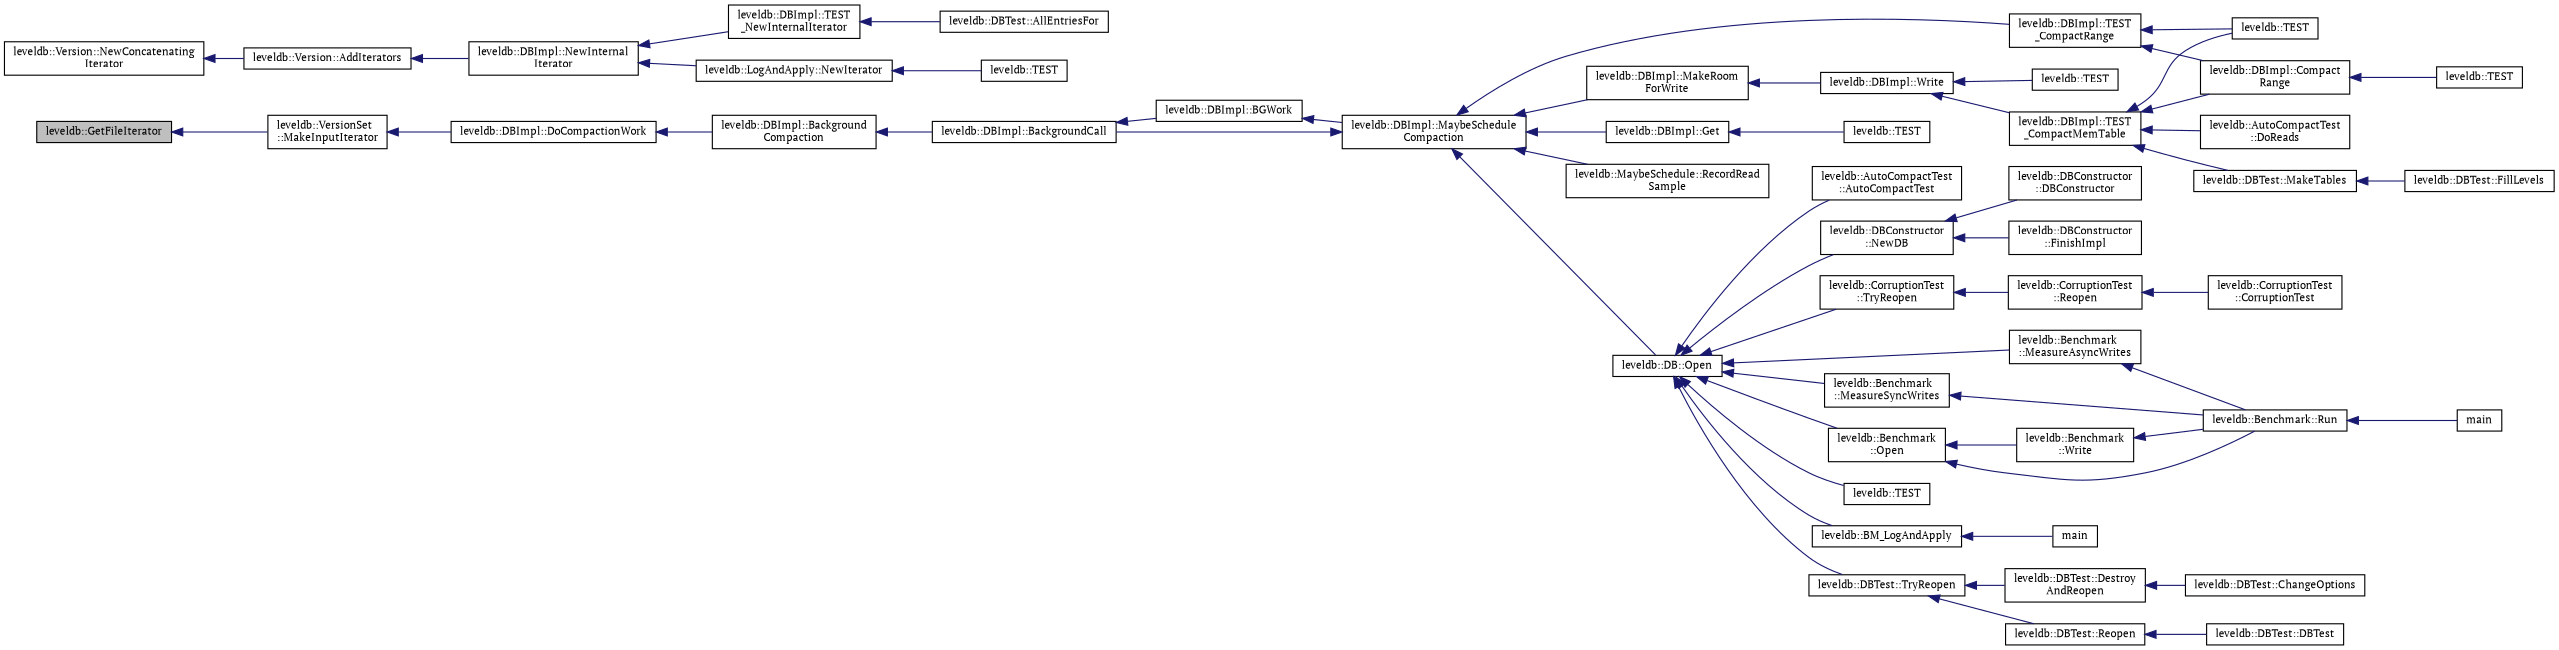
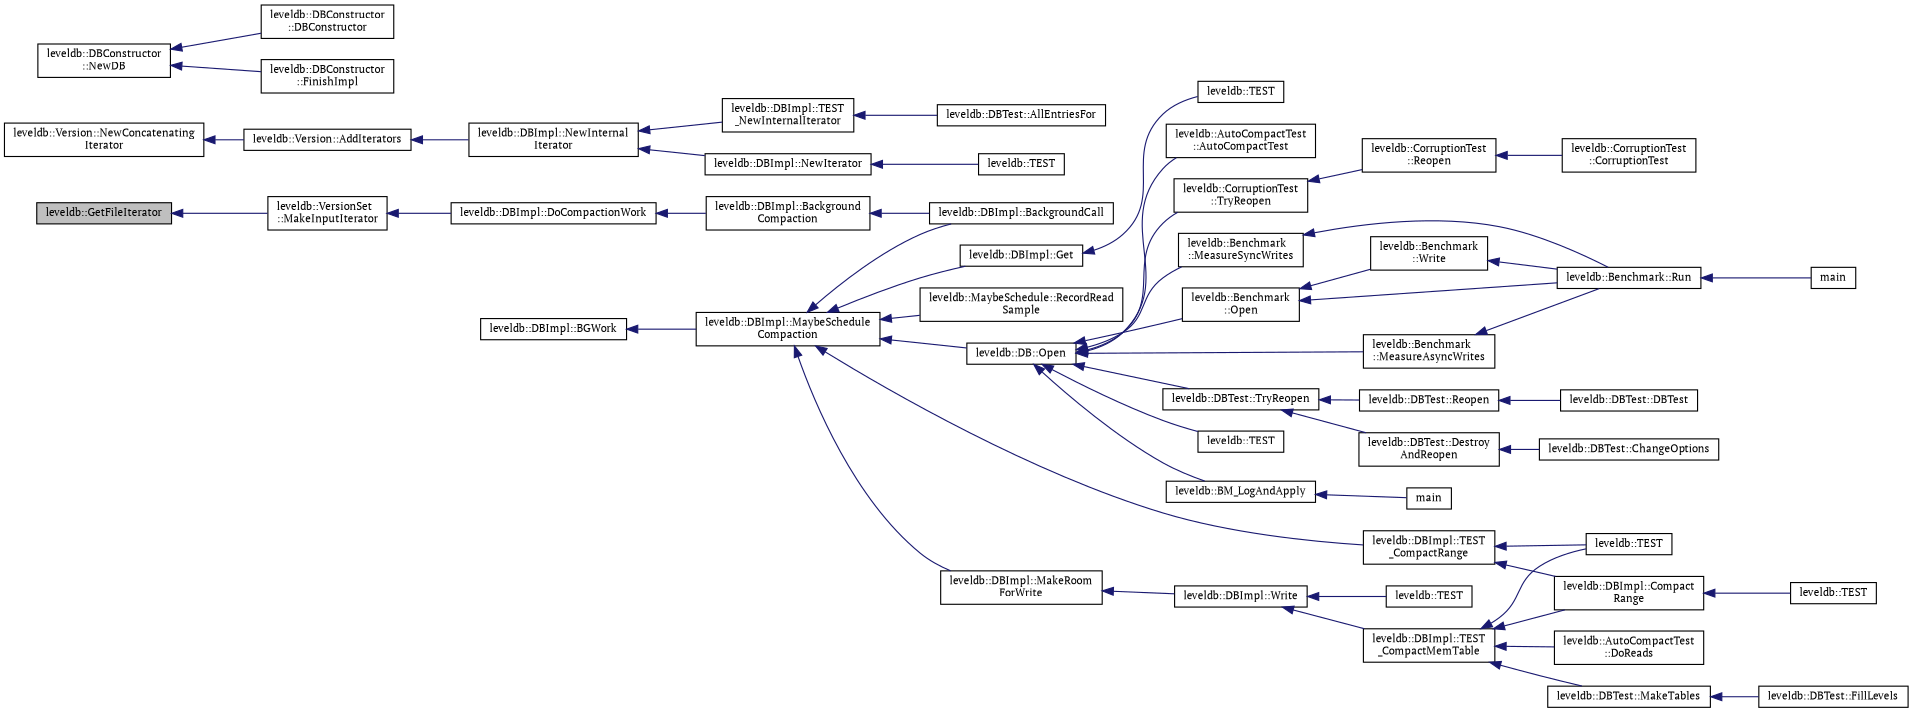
node "leveldb::LogAndApply::NewIterator": label "leveldb::LogAndApply::NewIterator" -> "leveldb::DBImpl::NewIterator"
edge "leveldb::DBImpl::BGWork" -> "leveldb::DBImpl::BackgroundCall": removed
edge "leveldb::DBConstructor ::NewDB" -> "leveldb::DB::Open": removed
